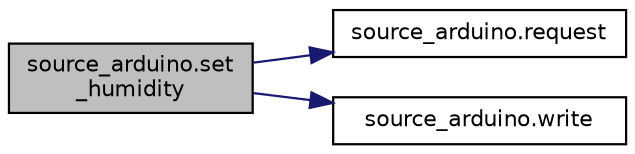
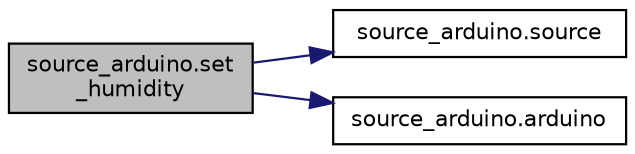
node "source_arduino.request": label "source_arduino.request" -> "source_arduino.source"
node "source_arduino.write": label "source_arduino.write" -> "source_arduino.arduino"
